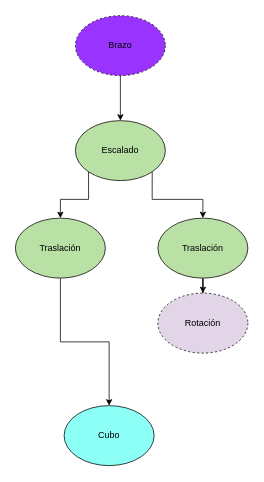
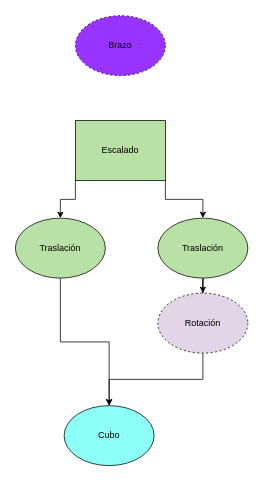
edge "Brazo" -> "Escalado": removed
node "Escalado": shape ellipse -> rectangle
edge "Rotación" -> "Cubo": added
